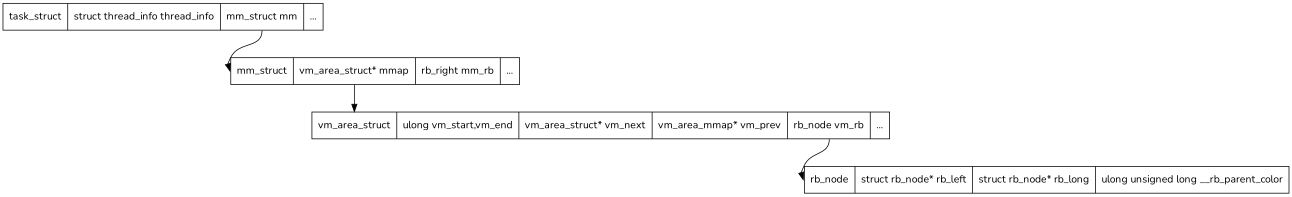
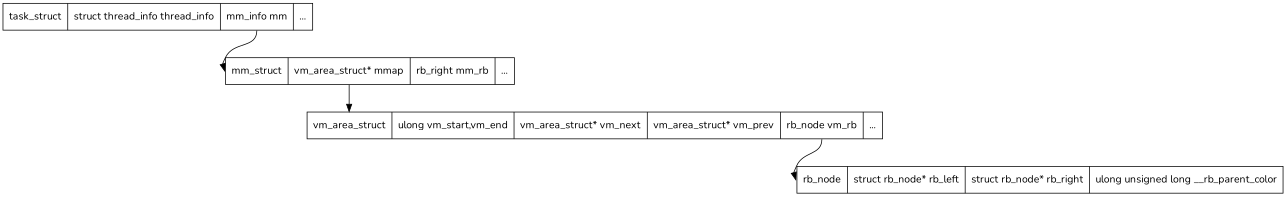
node "task_struct": text "mm_struct mm" -> "mm_info mm"
node "vm_area_struct": text "vm_area_mmap* vm_prev" -> "vm_area_struct* vm_prev"
node "rb_node": text "struct rb_node* rb_long" -> "struct rb_node* rb_right"
